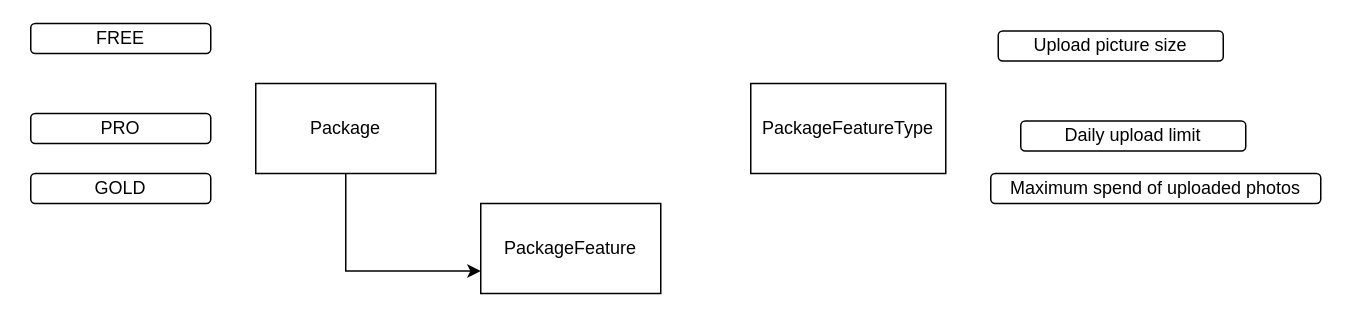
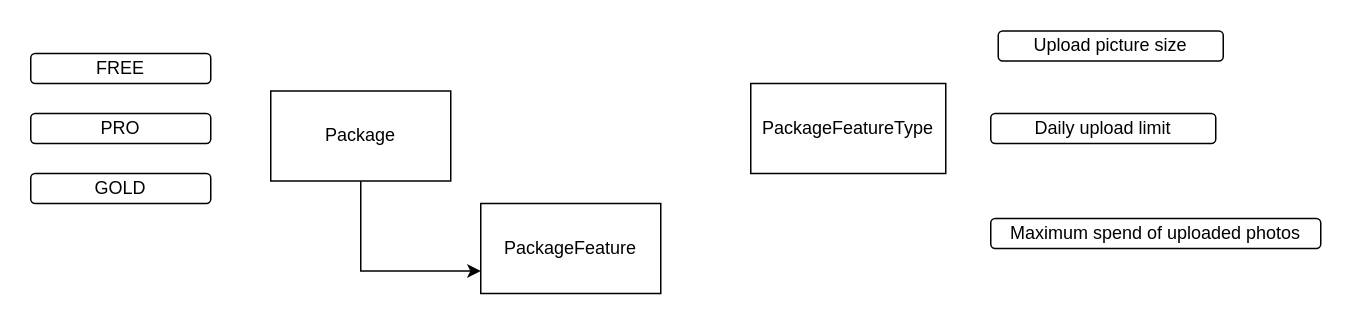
node "FREE": moved (121, 38) -> (121, 68)
node "Package": moved (346, 128) -> (361, 136)
node "Daily upload limit": moved (1133, 136) -> (1103, 128)
node "Maximum spend of uploaded photos": moved (1156, 188) -> (1156, 233)
